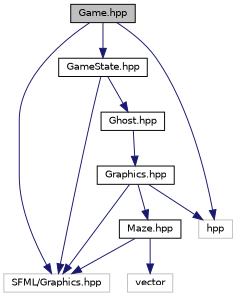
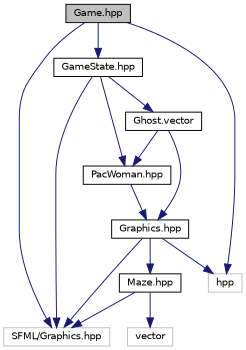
node "Ghost.hpp": label "Ghost.hpp" -> "Ghost.vector"
node "PacWoman.hpp": added
